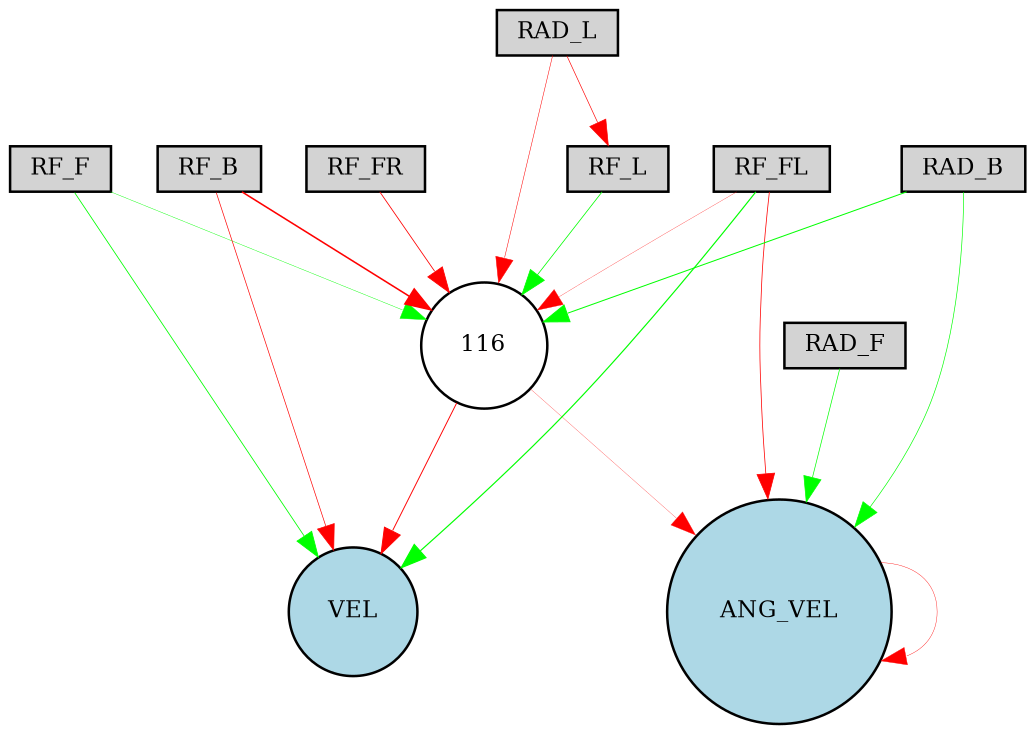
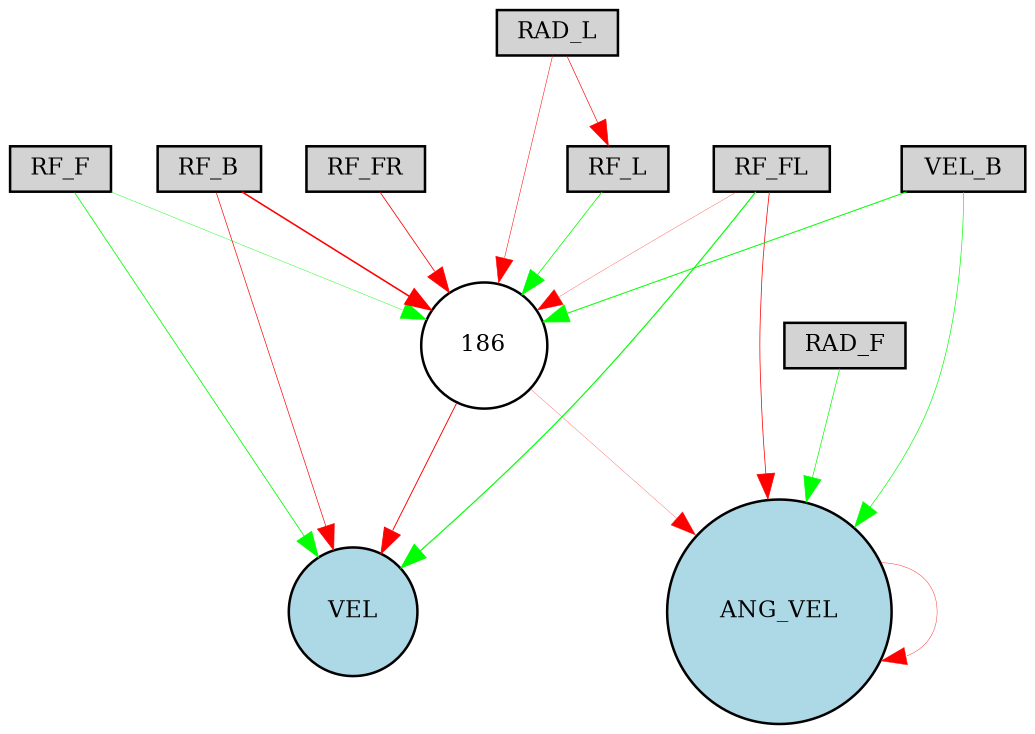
node "RAD_B": label "RAD_B" -> "VEL_B"
node "116": label "116" -> "186"
